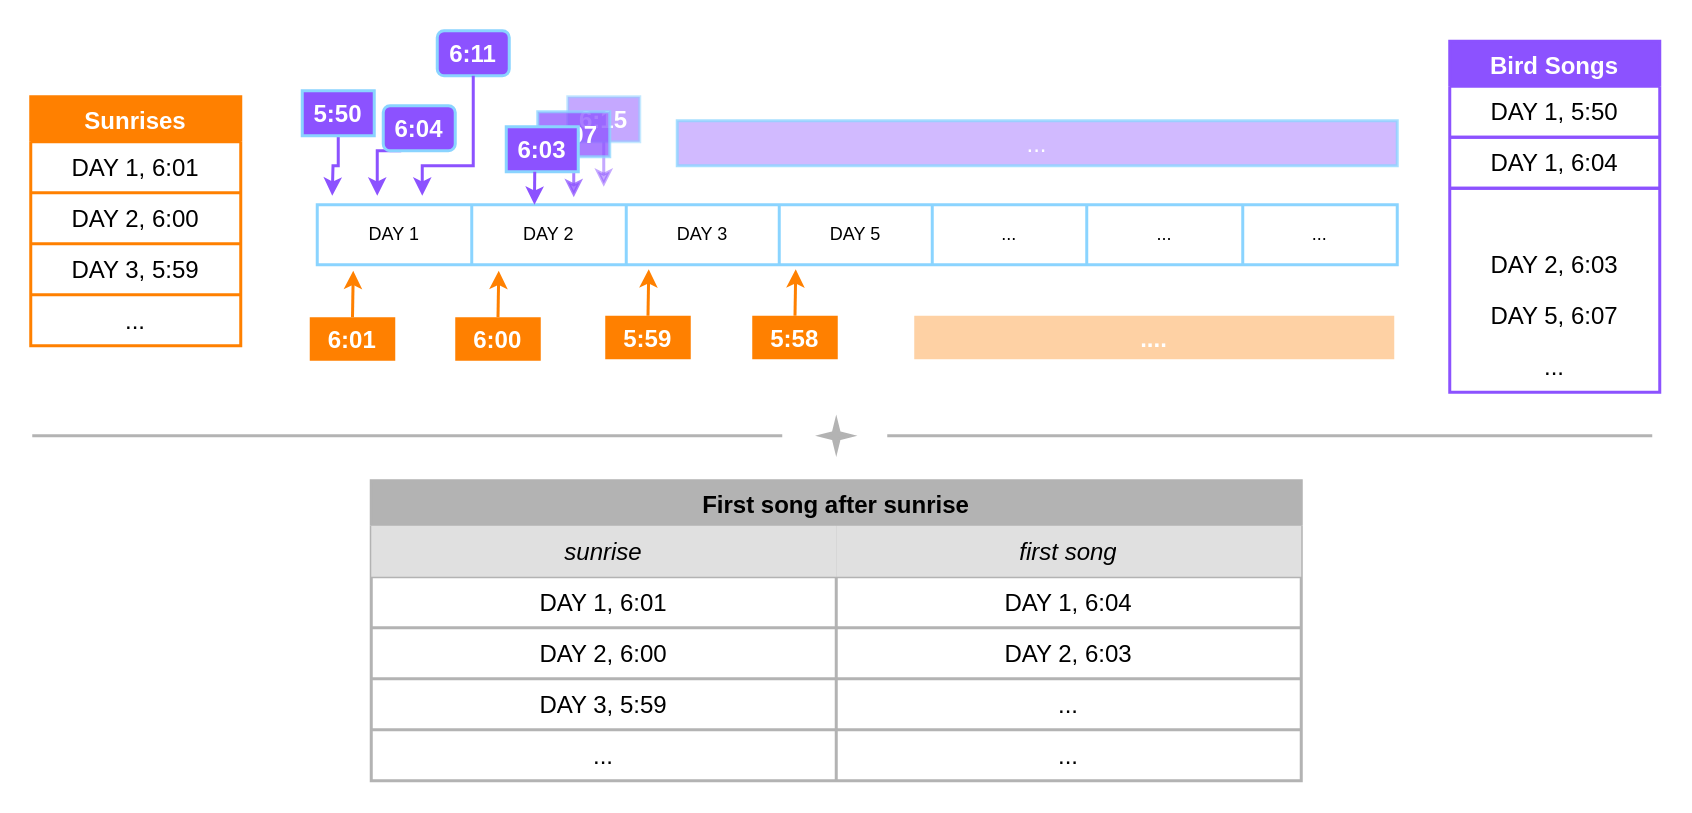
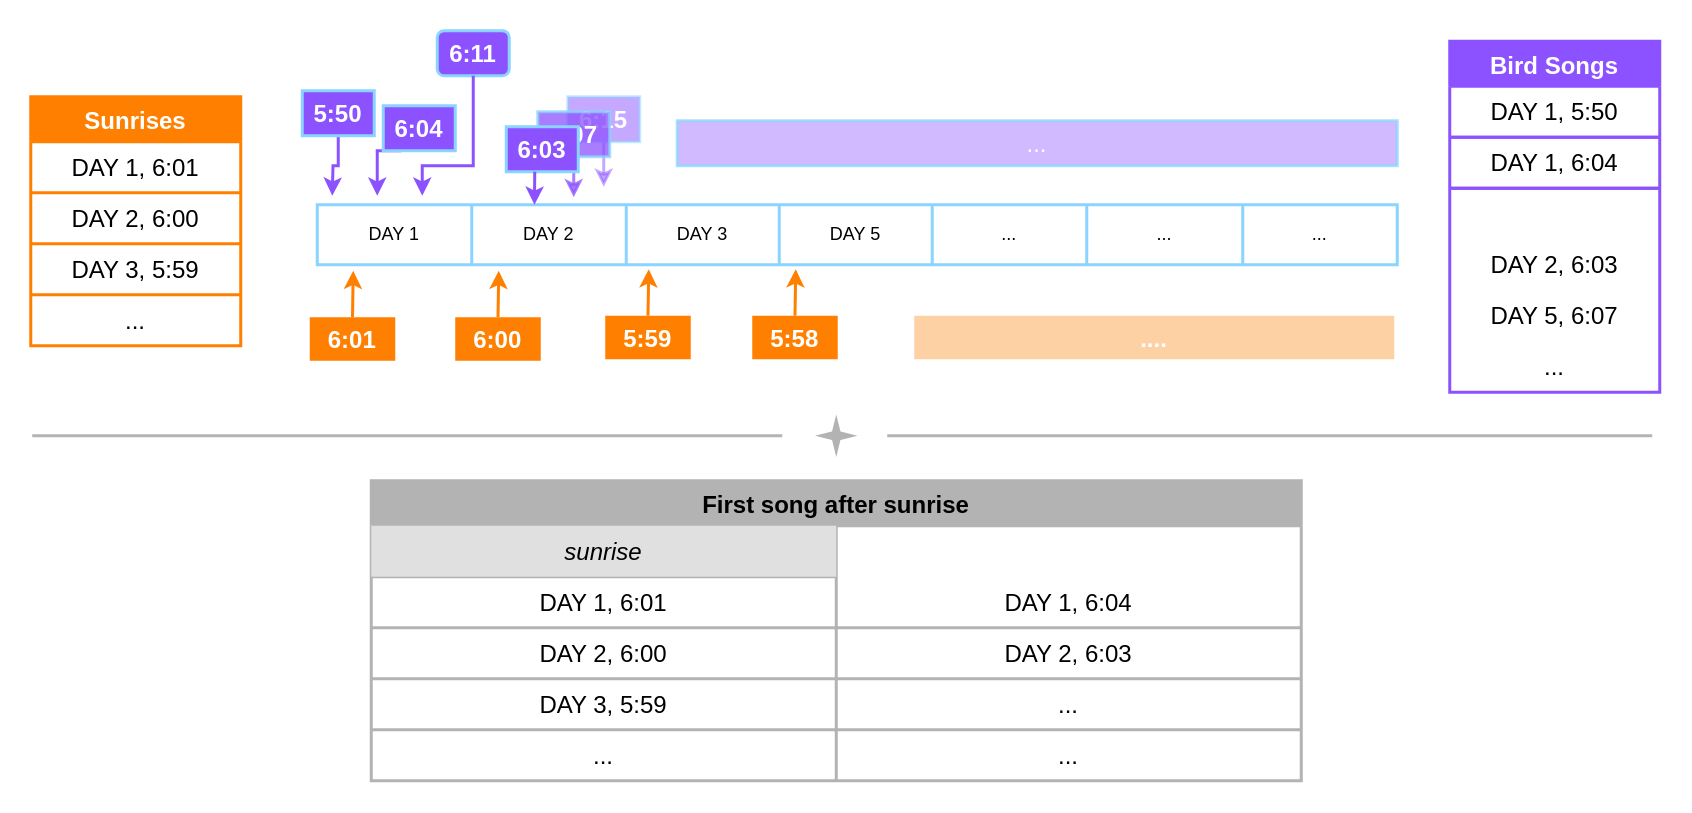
node "6:04": shape rounded rectangle -> rectangle
node "first song": removed
